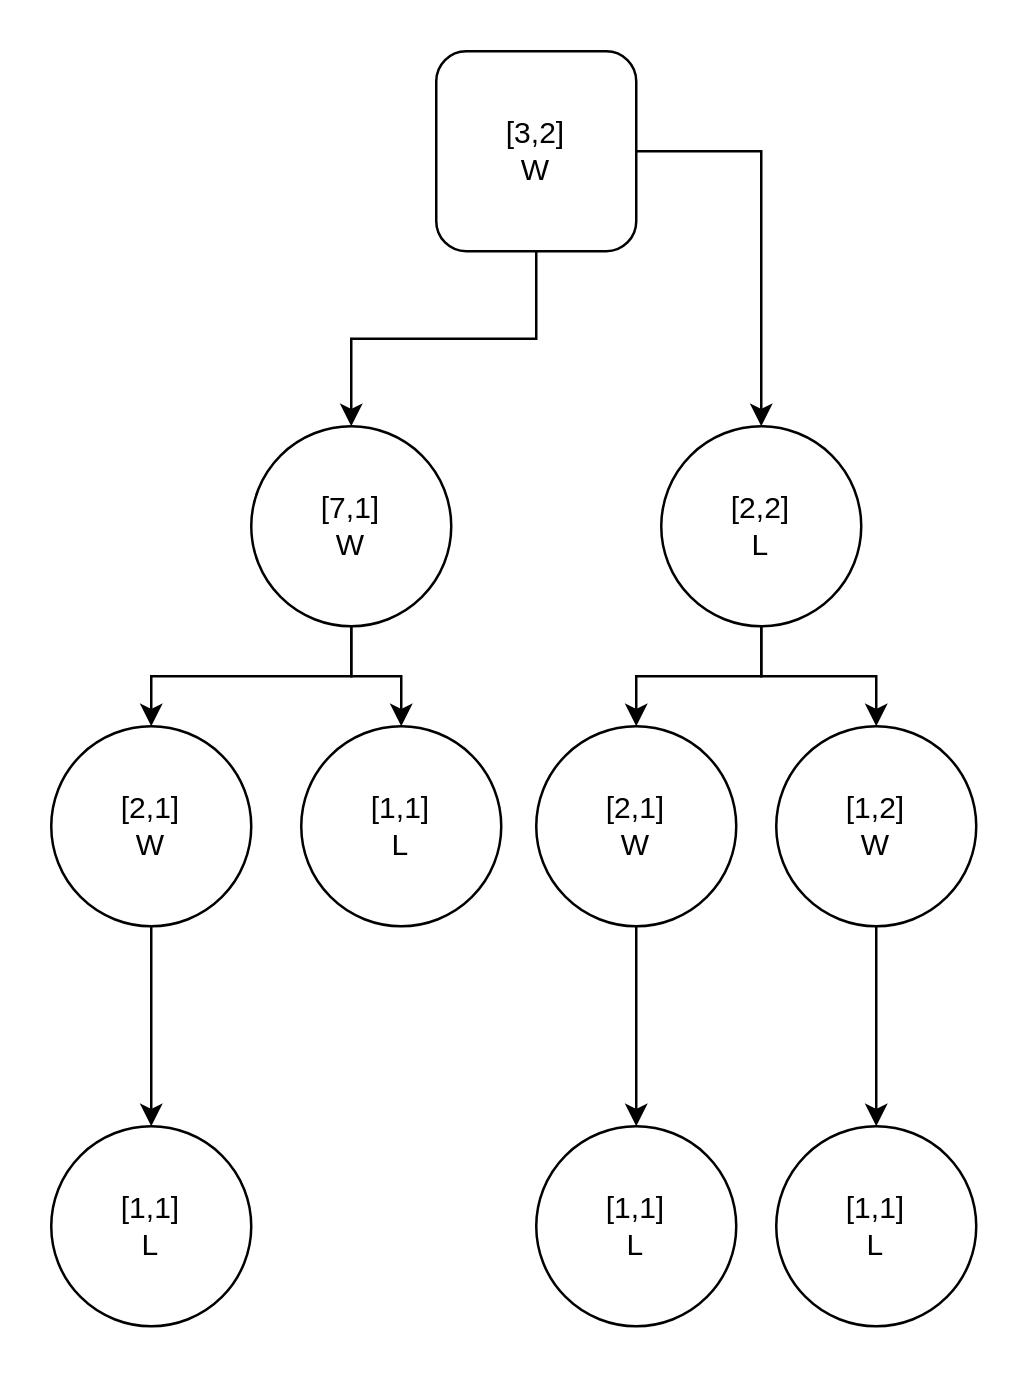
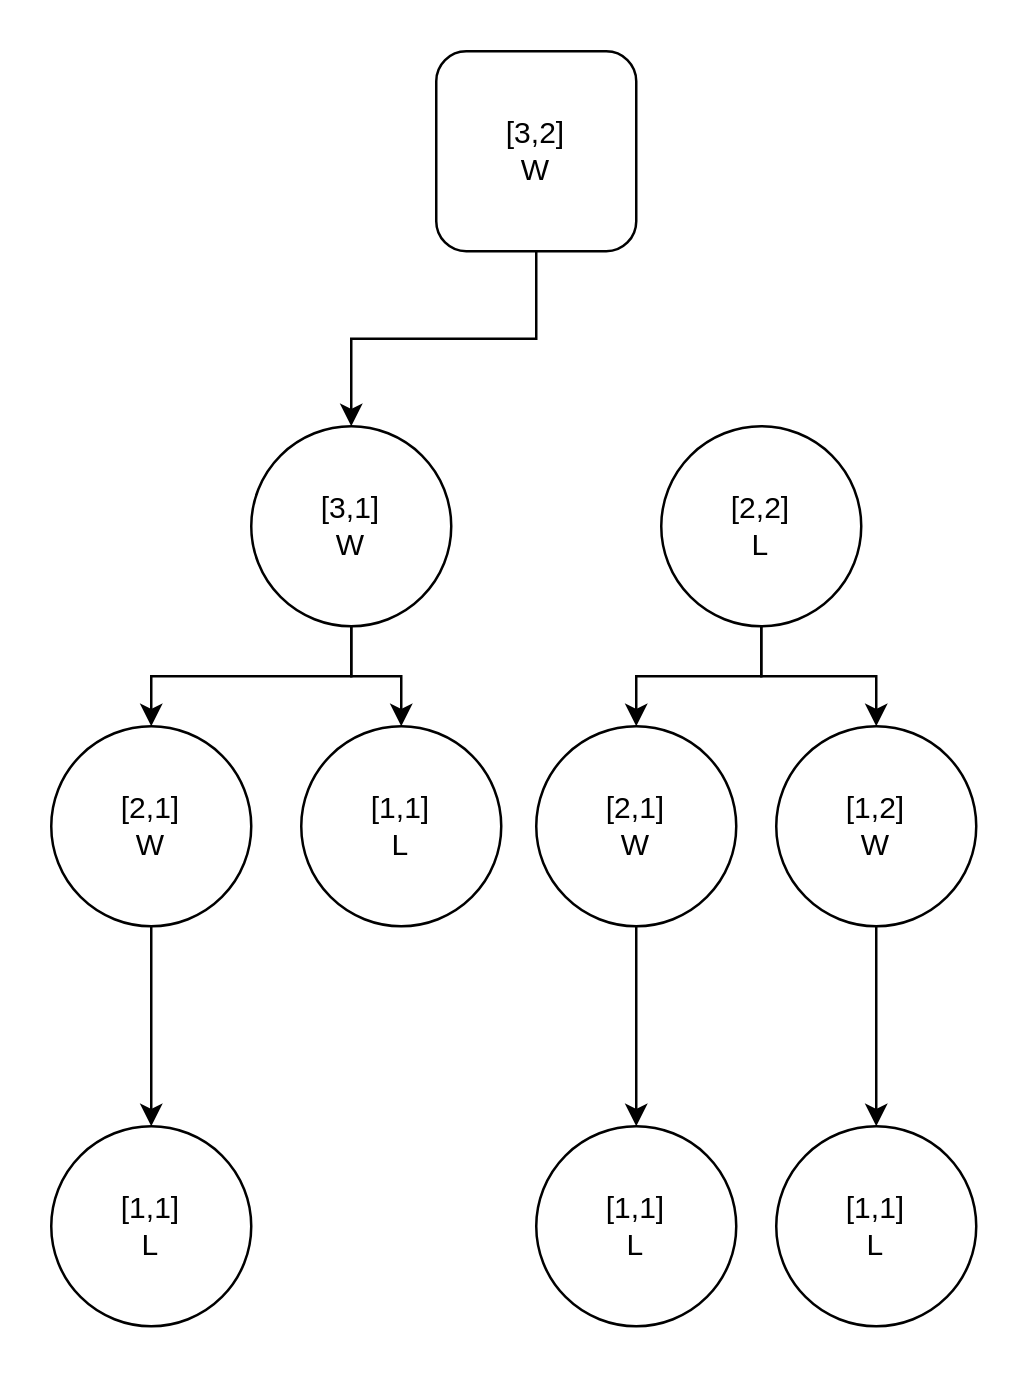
edge "[3,2] W" -> "[2,2] L": removed
node "[7,1] W": label "[7,1] W" -> "[3,1] W"
